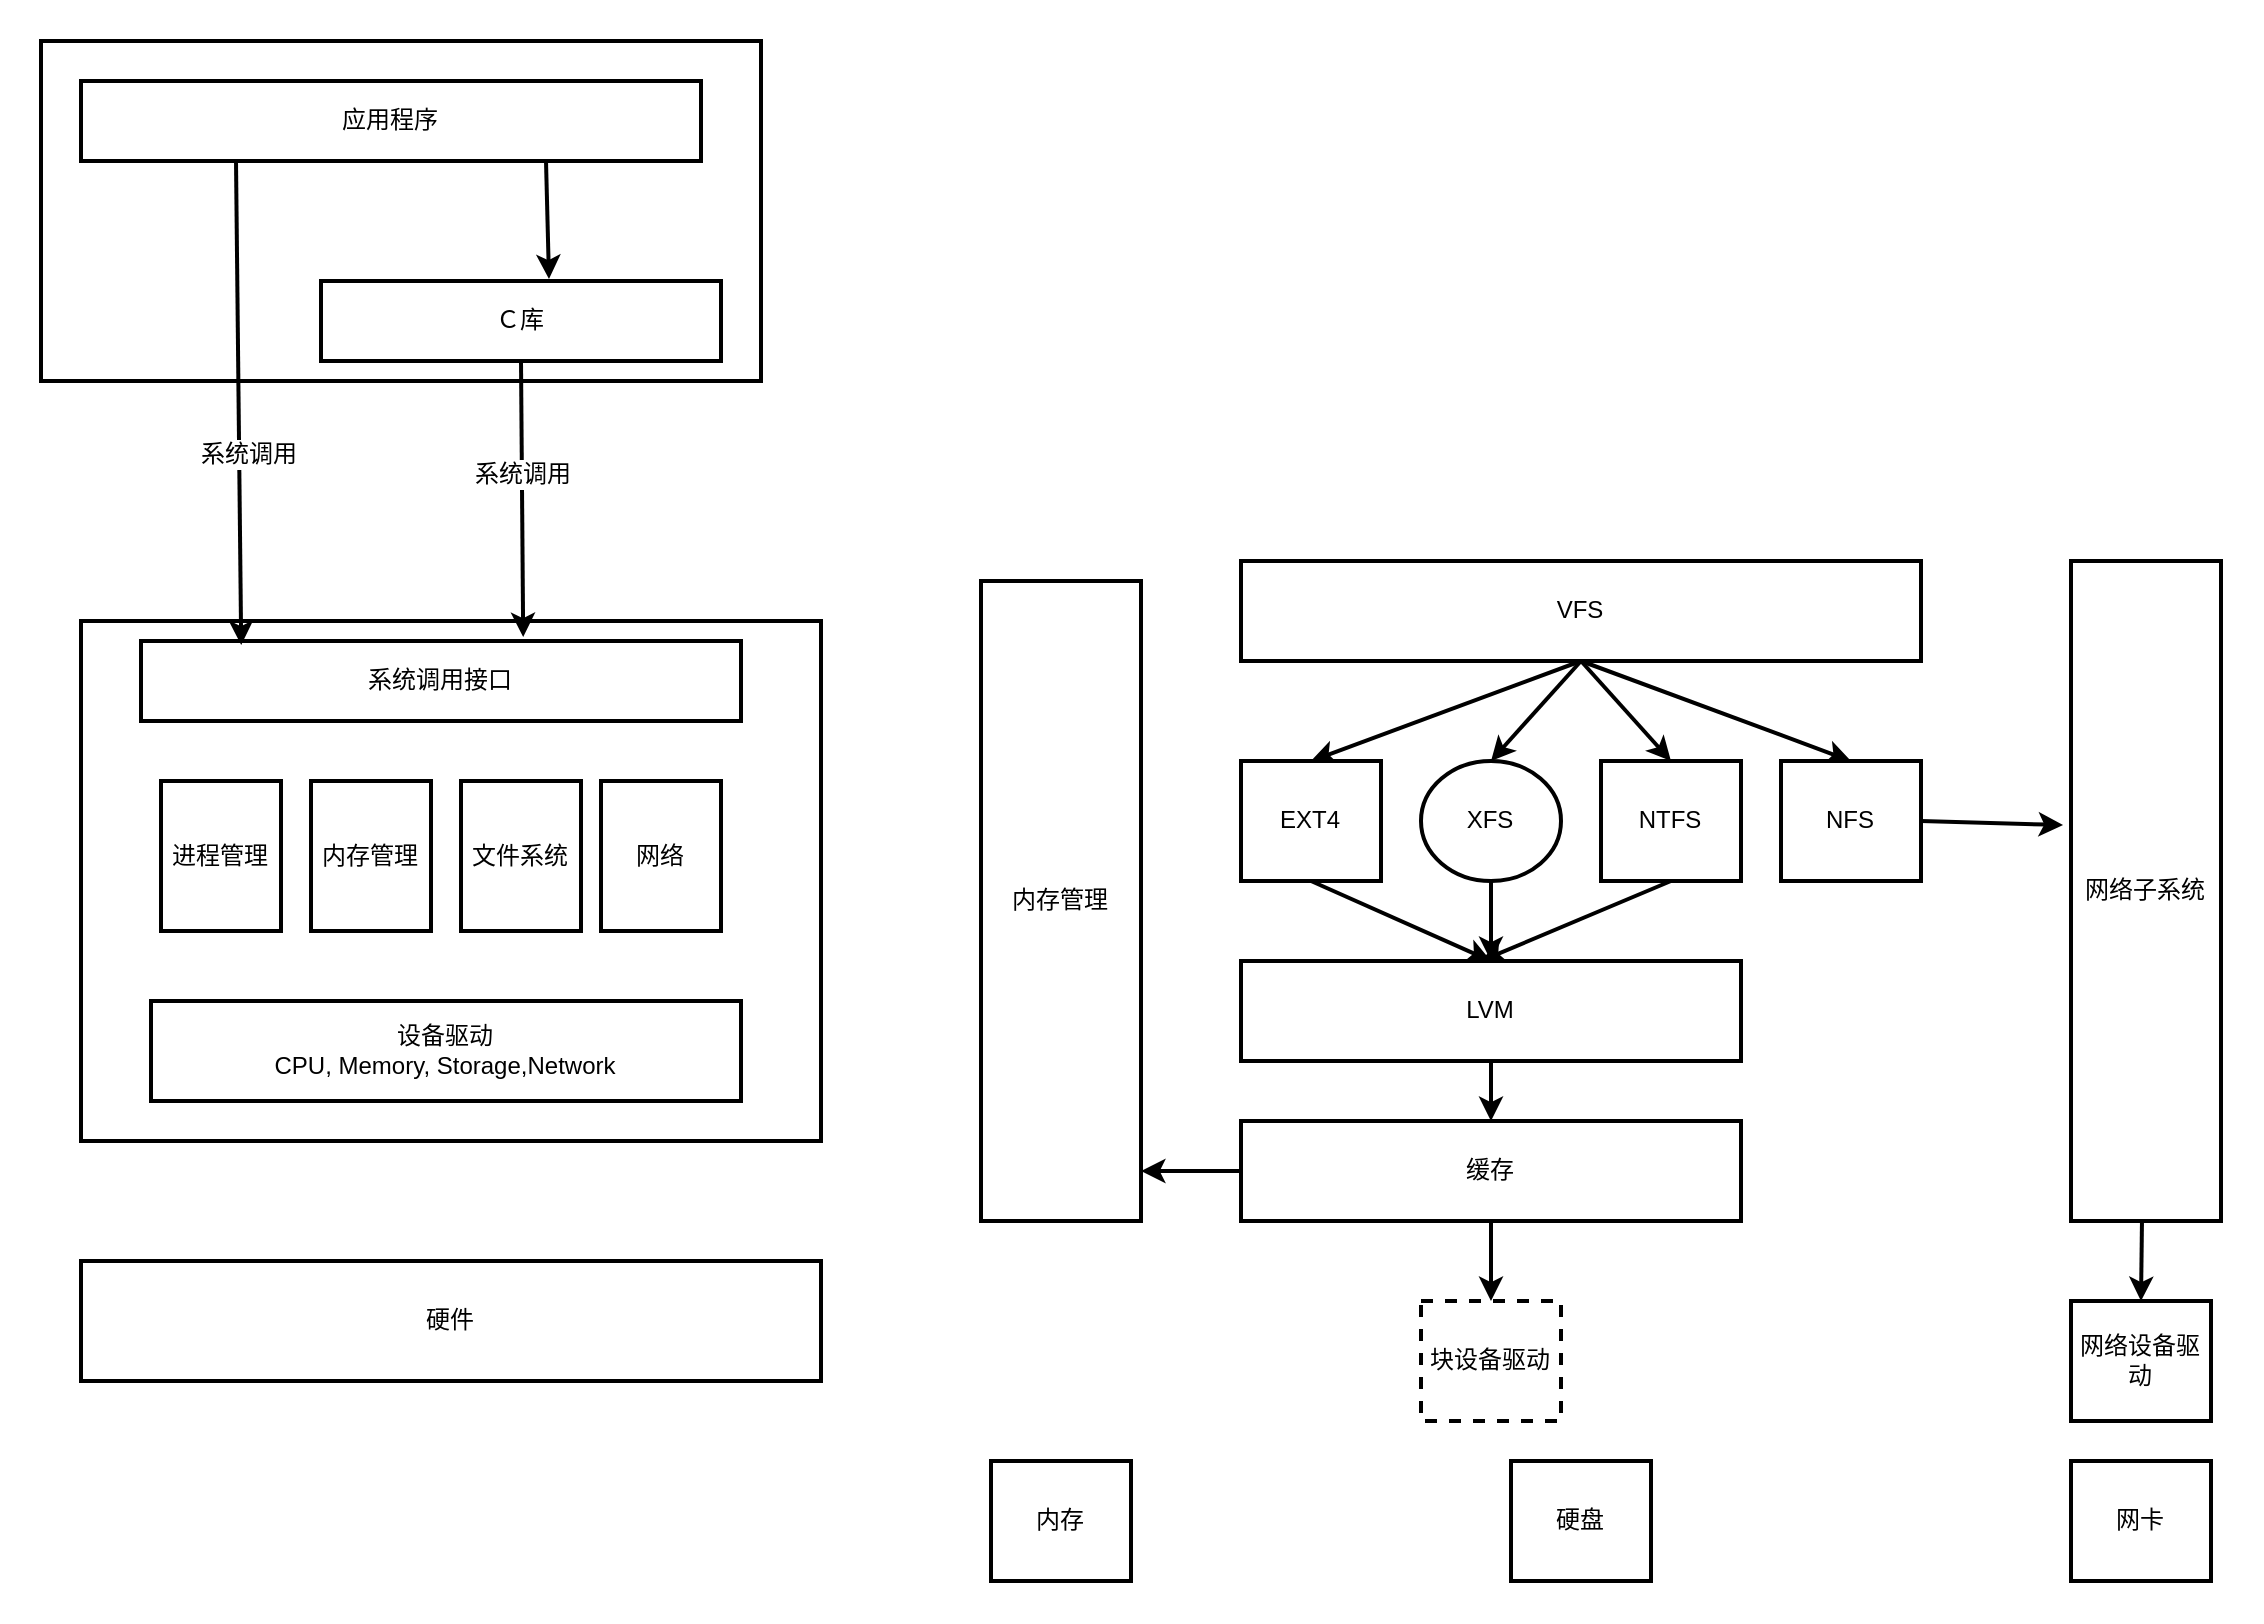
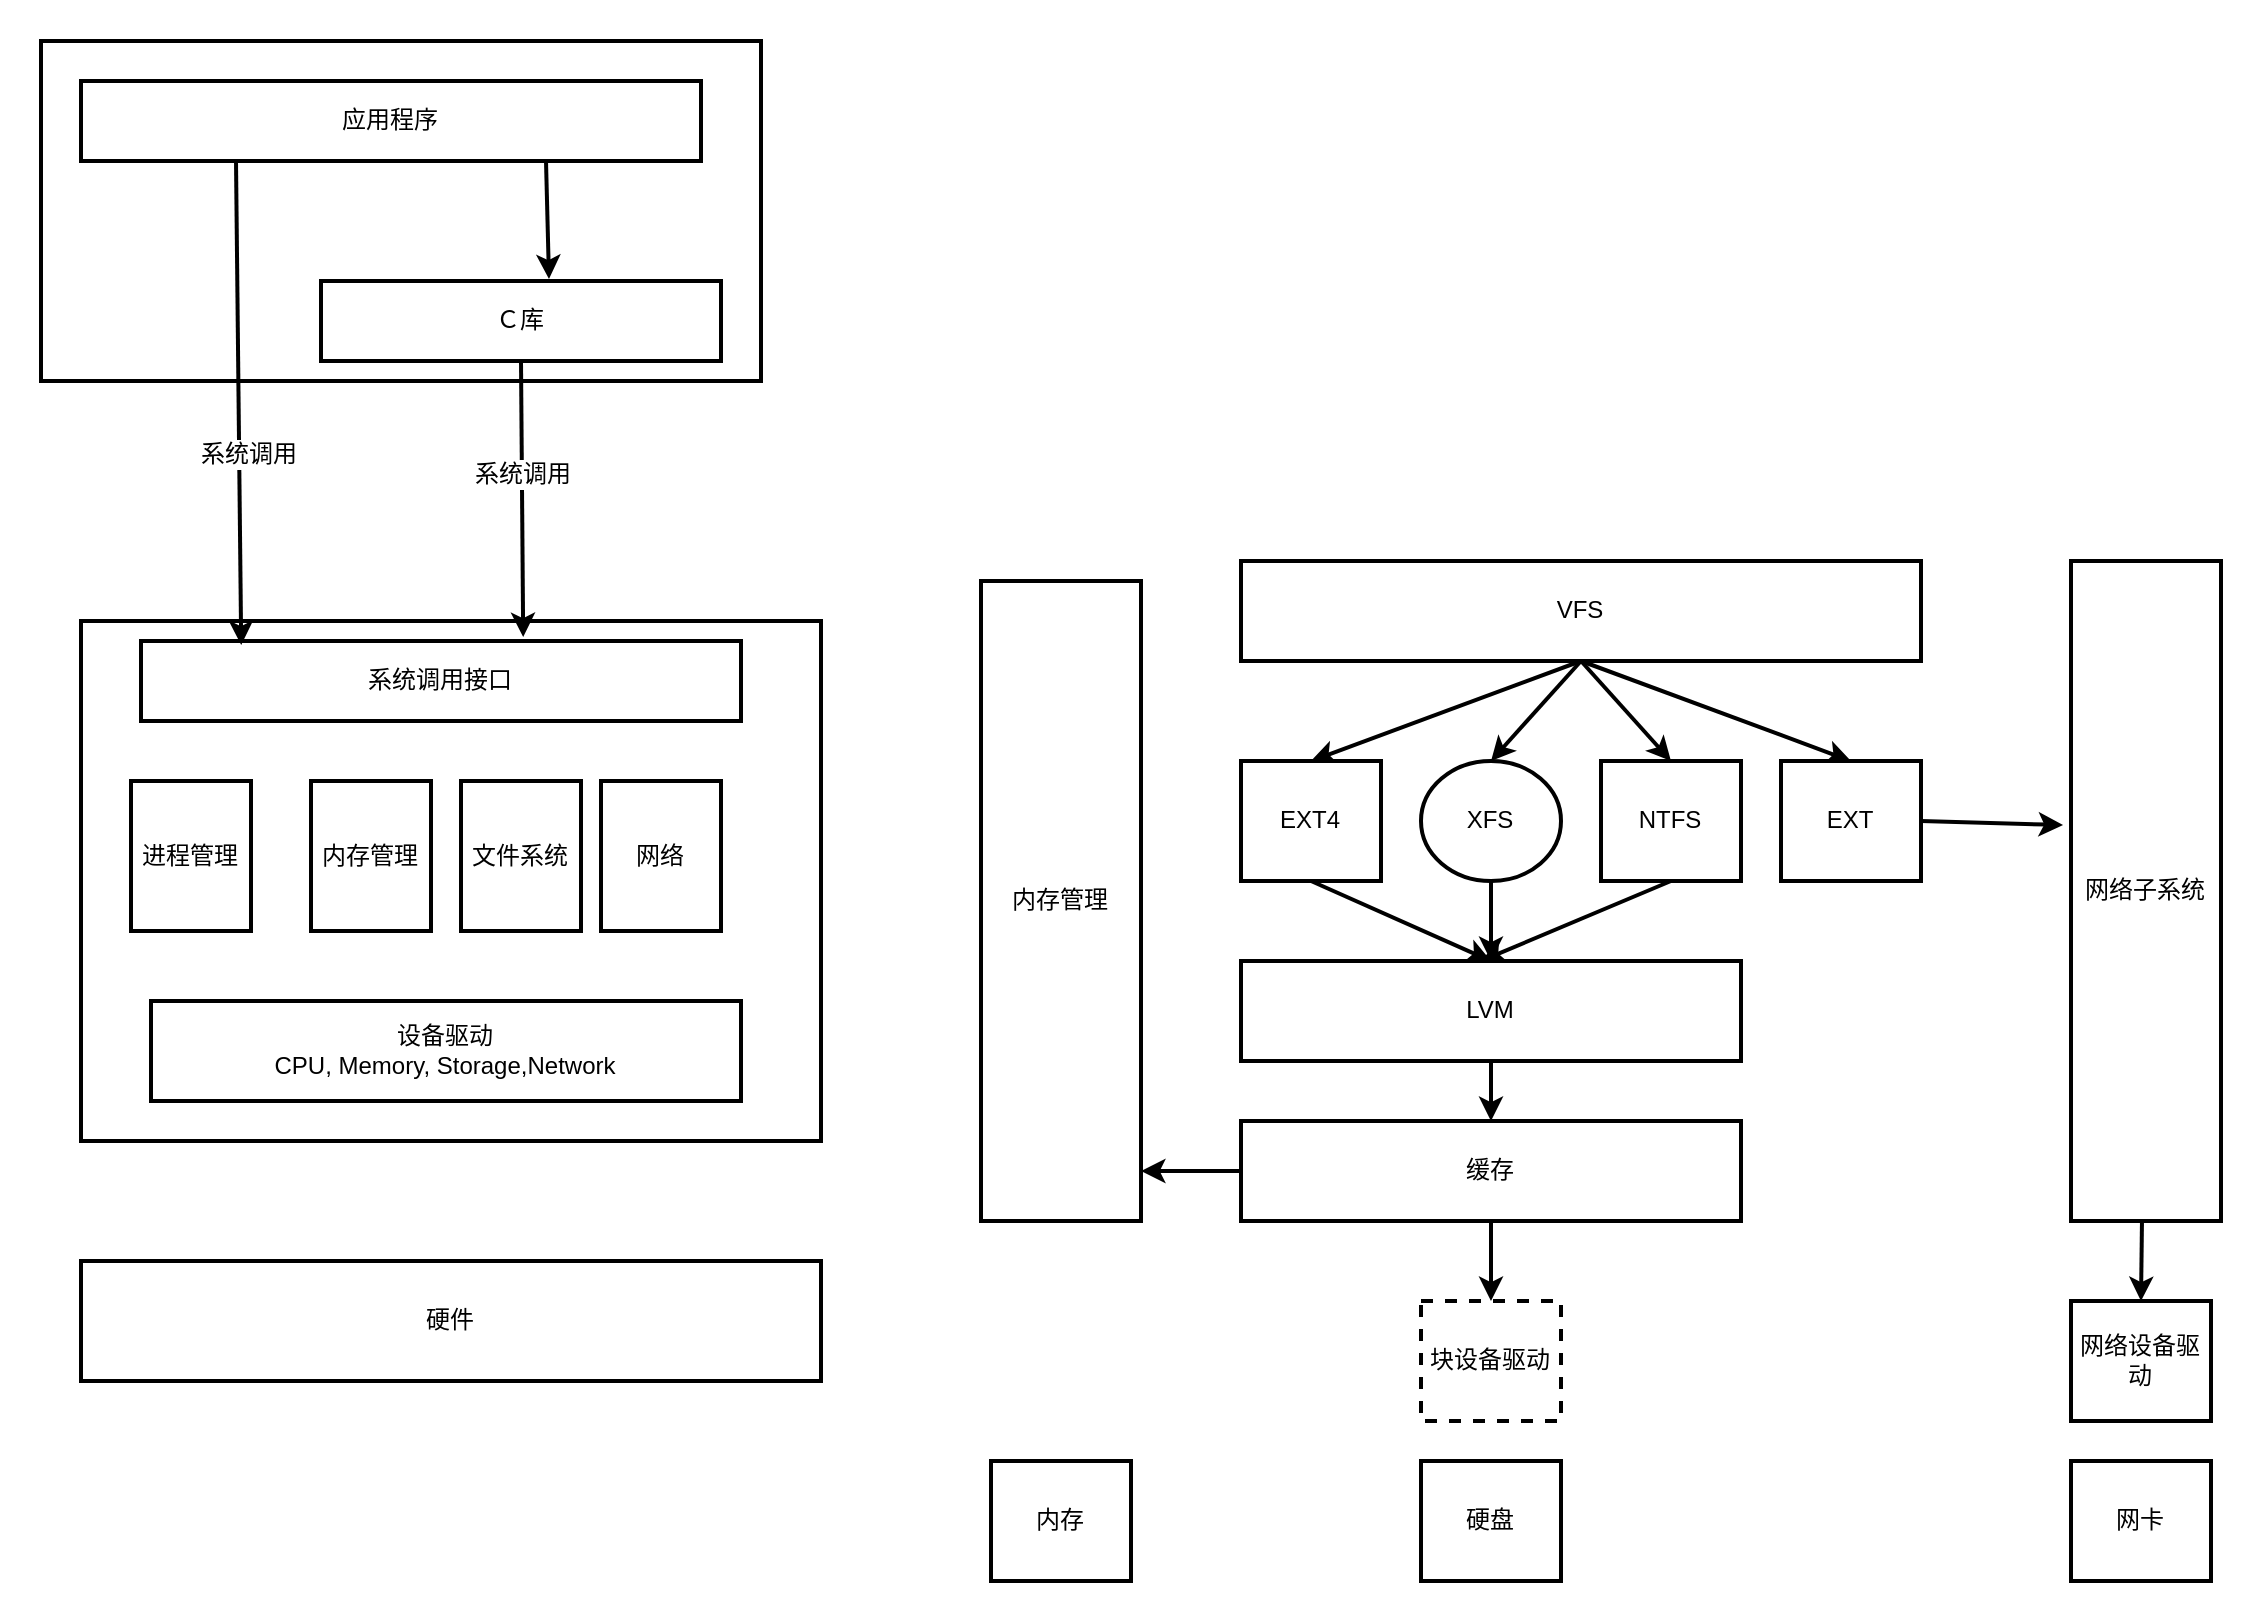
node "NFS": label "NFS" -> "EXT"
node "进程管理": moved (221, 856) -> (191, 856)
node "硬盘": moved (1581, 1521) -> (1491, 1521)
